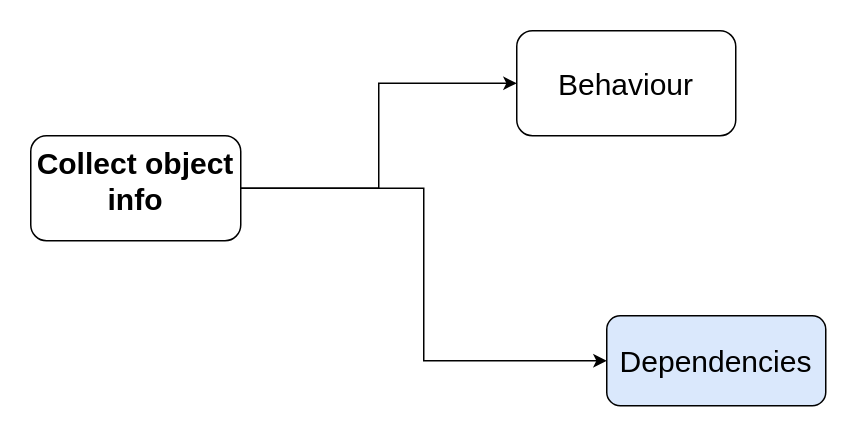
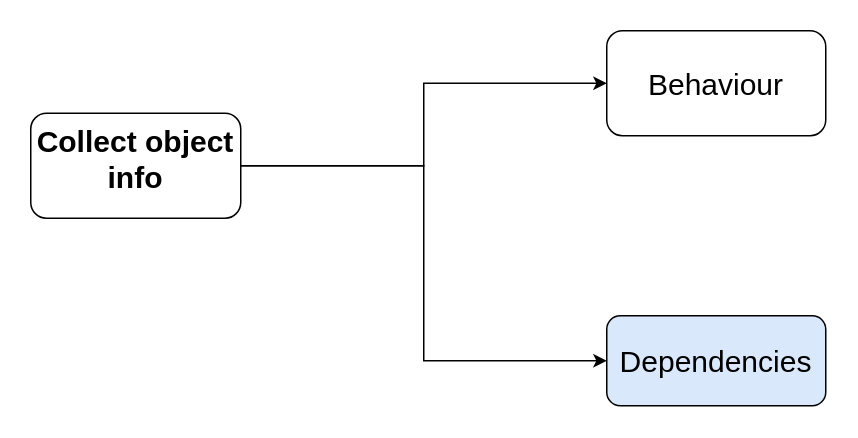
node "Behaviour": moved (626, 83) -> (716, 83)
node "Collect object info": moved (136, 188) -> (136, 166)
